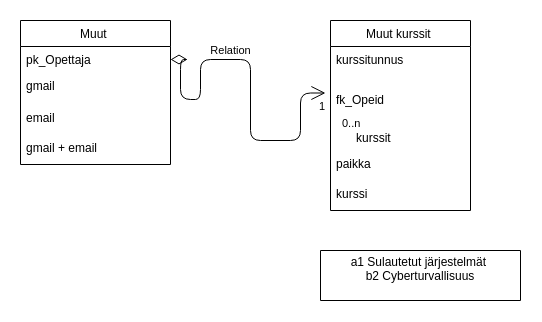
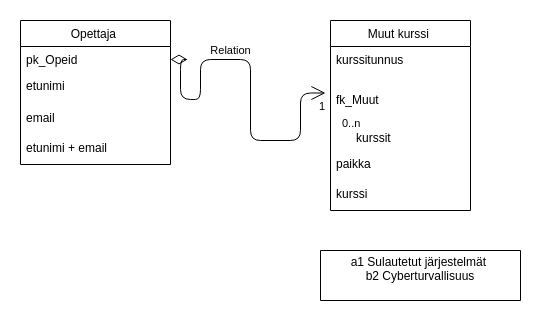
node "Muut": label "Muut" -> "Opettaja"
node "Muut kurssit": label "Muut kurssit" -> "Muut kurssi"
node "pk_Opettaja": label "pk_Opettaja" -> "pk_Opeid"
node "gmail": label "gmail" -> "etunimi"
node "fk_Opeid": label "fk_Opeid" -> "fk_Muut"
node "gmail + email": label "gmail + email" -> "etunimi + email"
